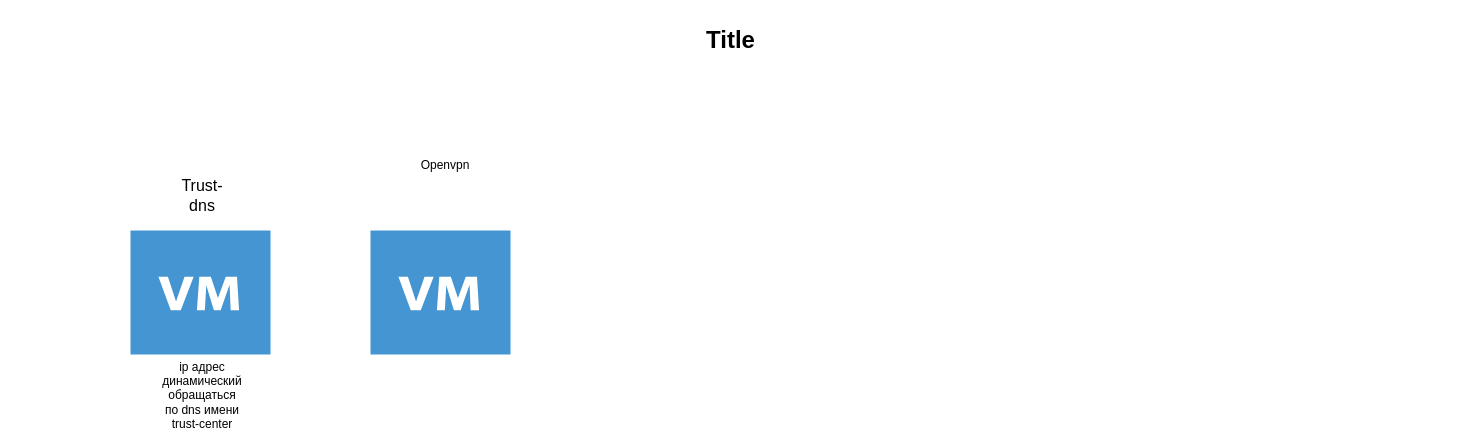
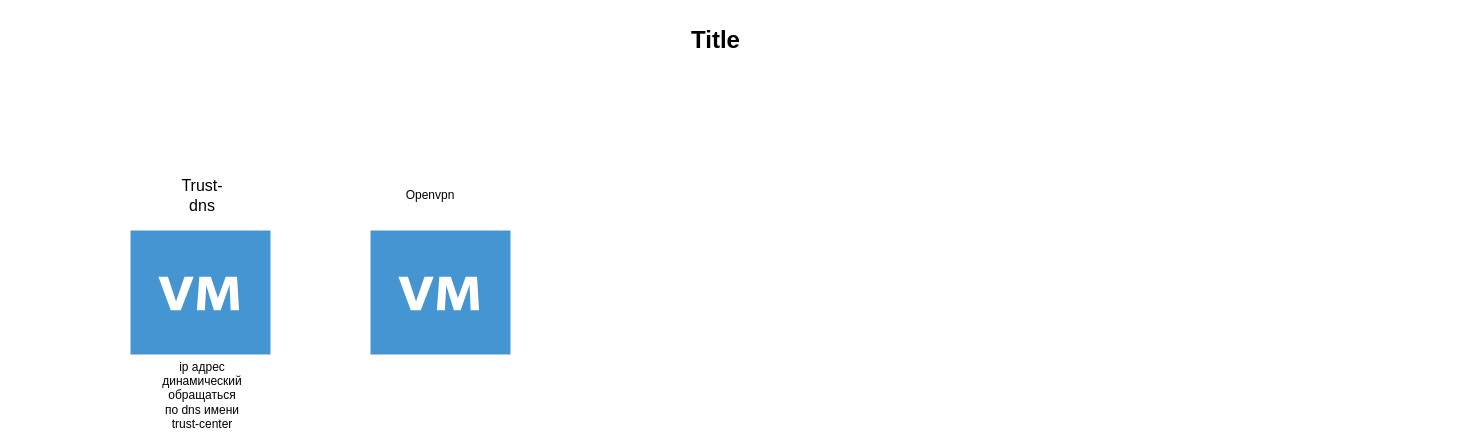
node "Title": moved (731, 41) -> (716, 41)
node "Openvpn": moved (446, 166) -> (431, 196)
